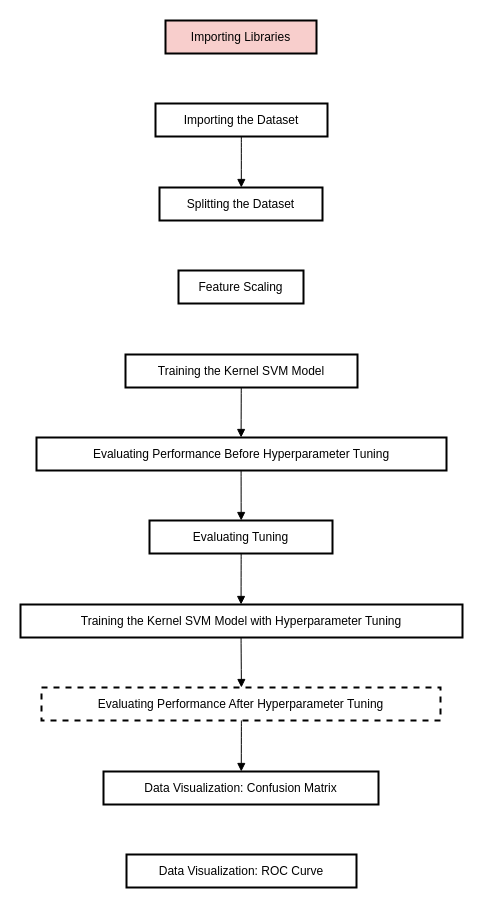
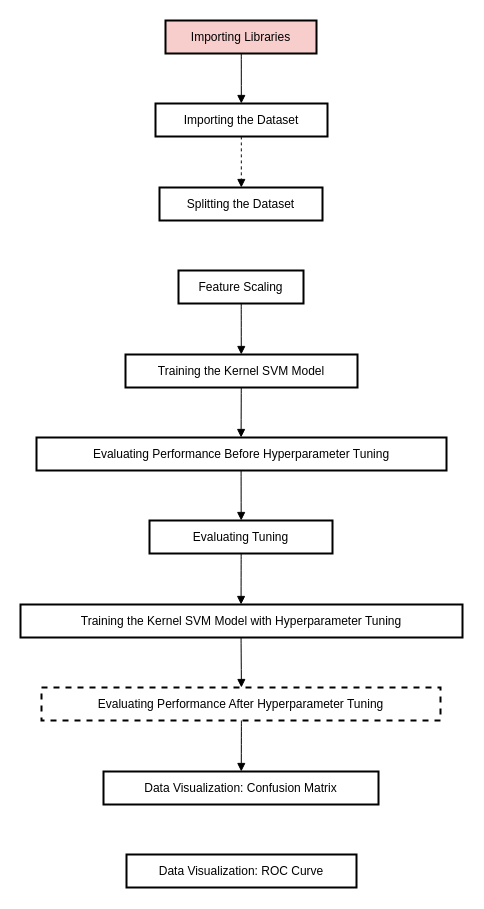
edge "Importing Libraries" -> "Importing the Dataset": added
edge "Importing the Dataset" -> "Splitting the Dataset": style solid -> dashed
edge "Feature Scaling" -> "Training the Kernel SVM Model": added
